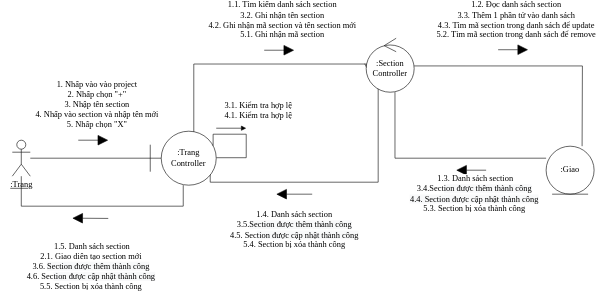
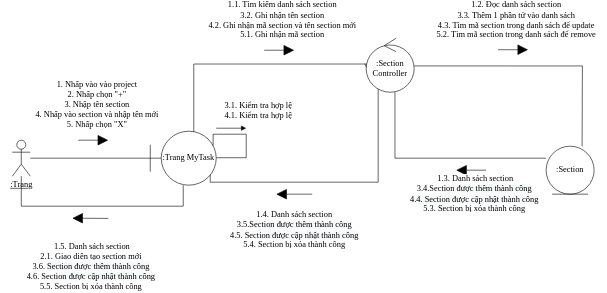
node ":Trang Controller": label ":Trang Controller" -> ":Trang MyTask"
node ":Giao": label ":Giao" -> ":Section"
